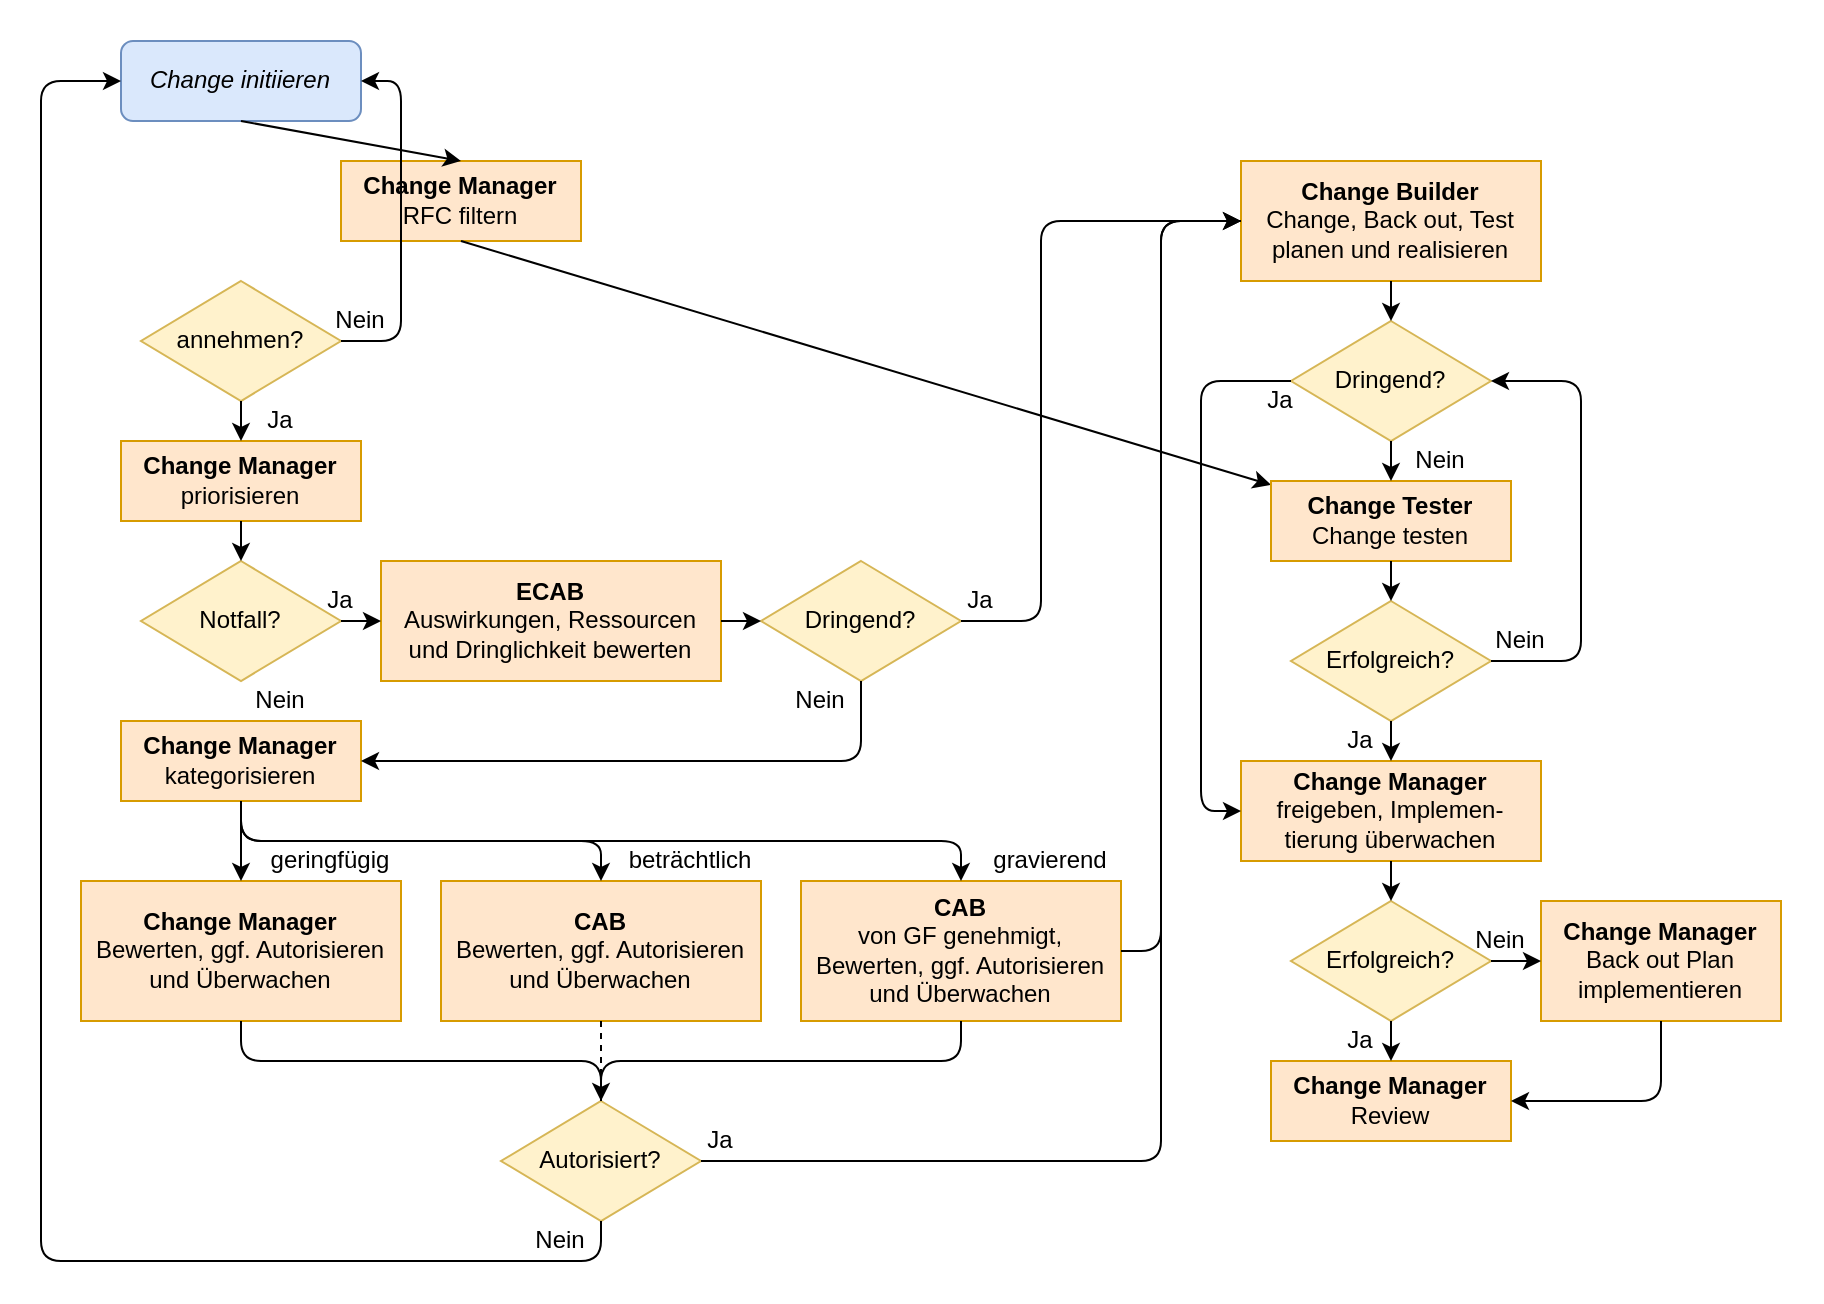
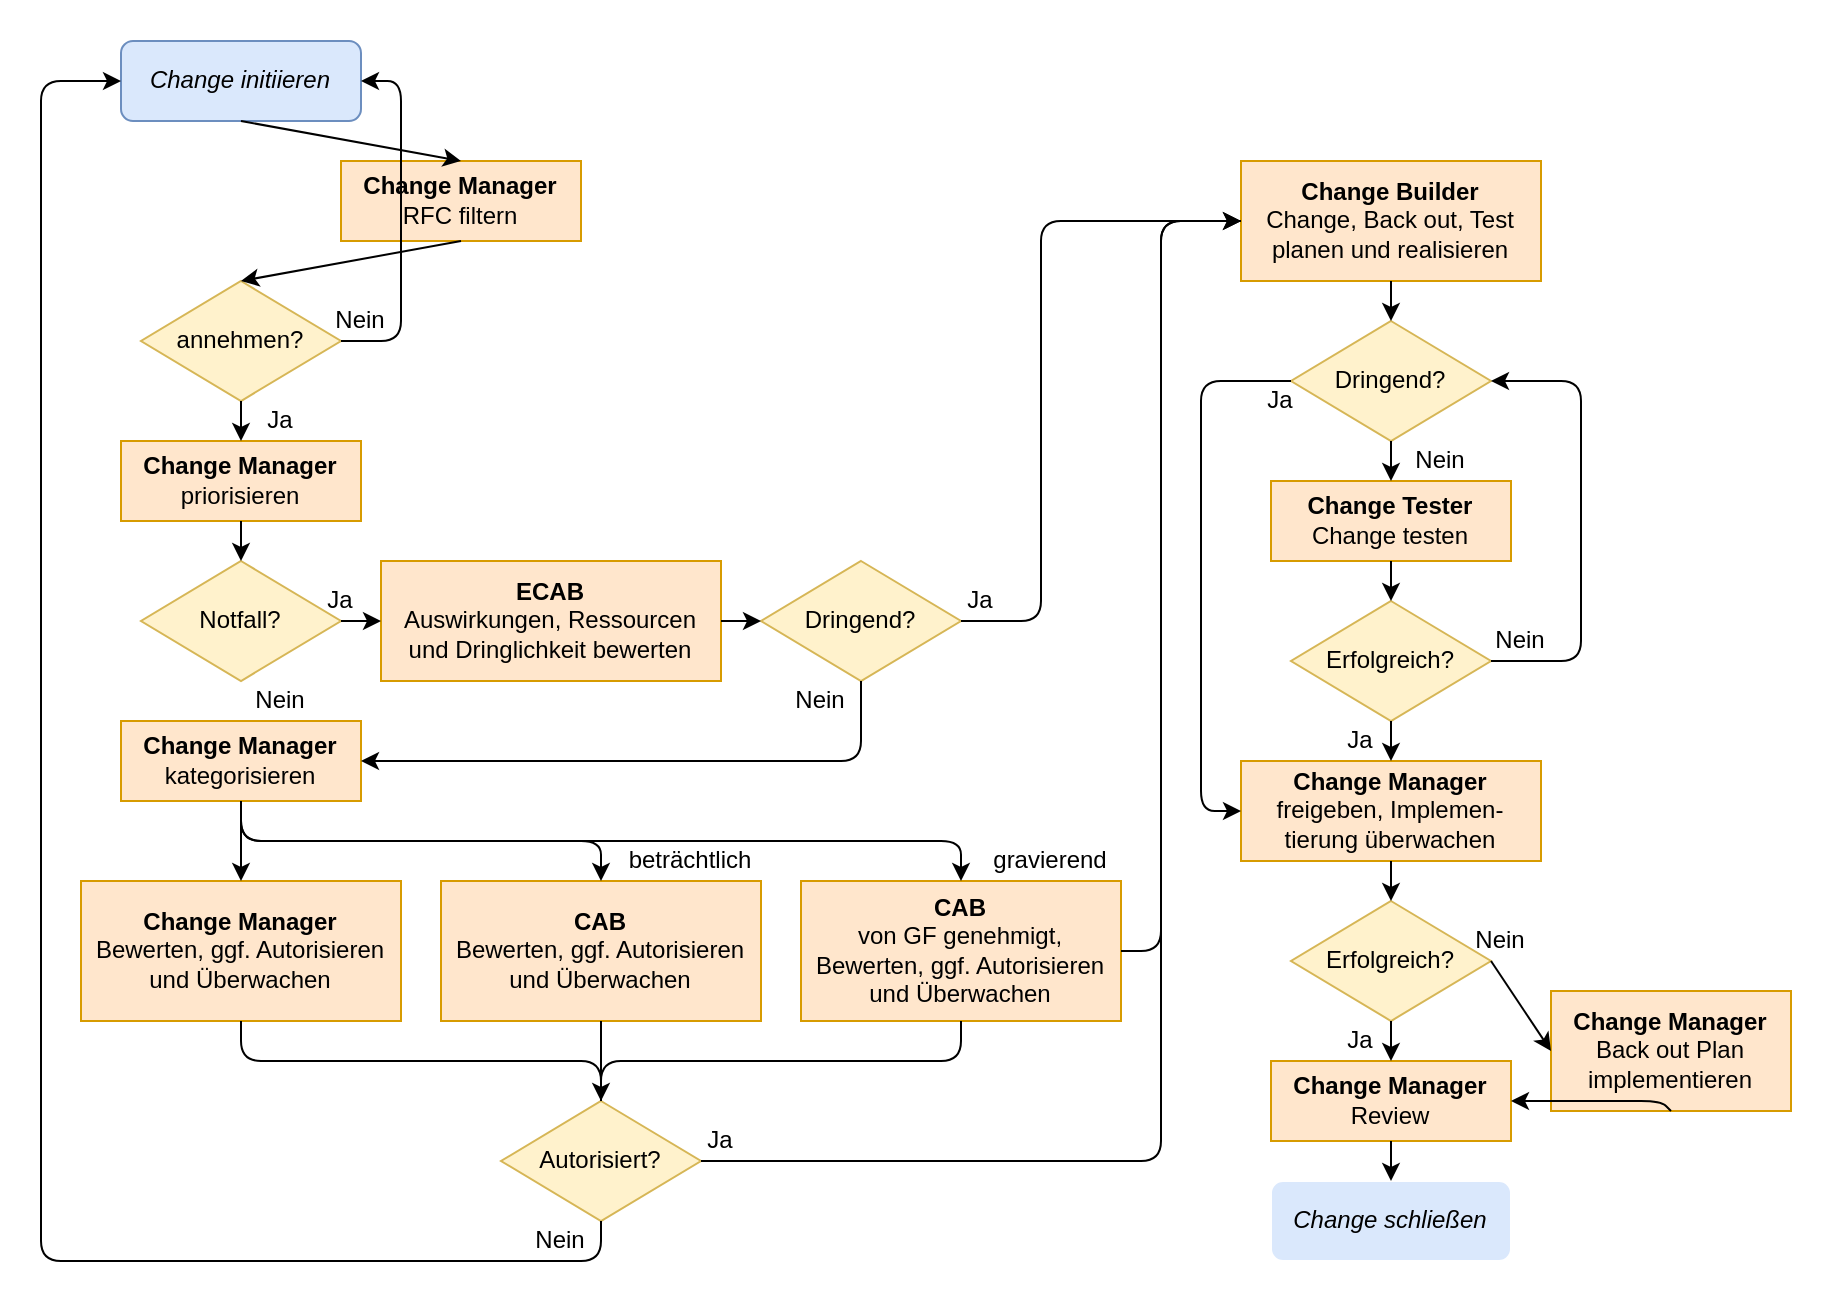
edge "Change Manager RFC filtern" -> "Change Tester Change testen": now "Change Manager RFC filtern" -> "annehmen?"
node "geringfügig": removed
node "Change Manager Back out Plan implementieren": moved (1661, 961) -> (1671, 1051)
edge "CAB Bewerten, ggf. Autorisieren und Überwachen" -> "Autorisiert?": style dashed -> solid
edge "Change Manager Review" -> "Change schließen": added
node "Change schließen": added
